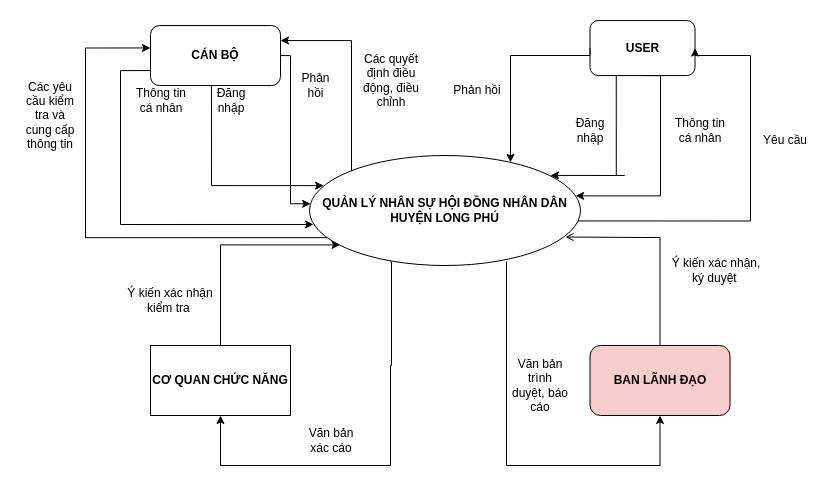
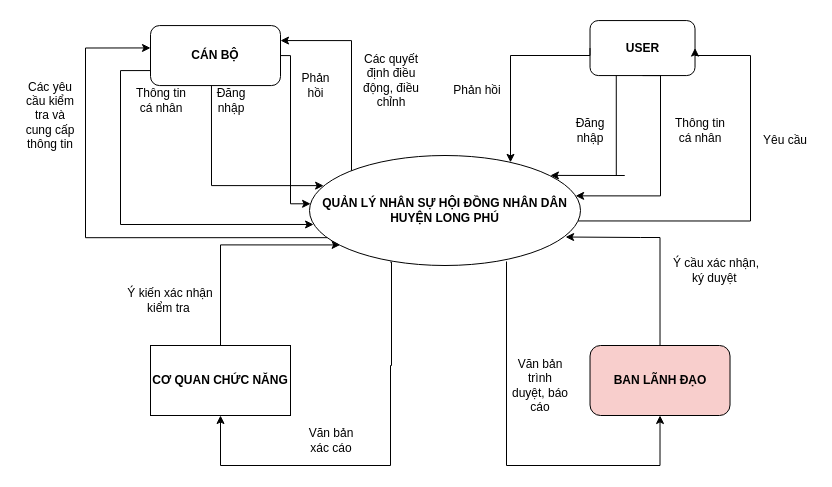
edge "BAN LÃNH ĐẠO" -> "QUẢN LÝ NHÂN SỰ HỘI ĐỒNG NHÂN DÂN HUYỆN LONG PHÚ": arrowhead open -> classic
node "Ý kiến xác nhận, ký duyệt": label "Ý kiến xác nhận, ký duyệt" -> "Ý cầu xác nhận, ký duyệt"
